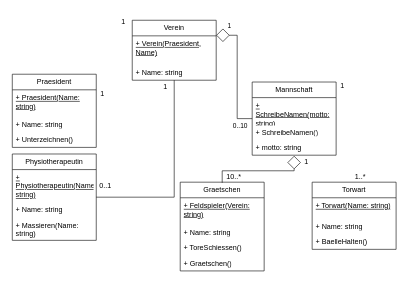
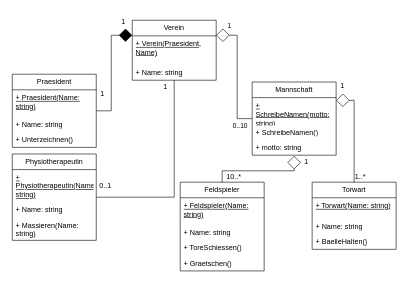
edge "Praesident" -> "Verein": added
edge "Torwart" -> "Mannschaft": added
node "Graetschen": label "Graetschen" -> "Feldspieler"
node "+ Feldspieler(Verein: string)": label "+ Feldspieler(Verein: string)" -> "+ Feldspieler(Name: string)"
